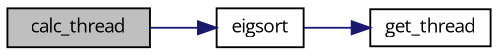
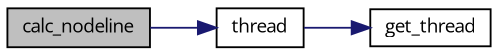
node "calc_thread": label "calc_thread" -> "calc_nodeline"
node "eigsort": label "eigsort" -> "thread"
